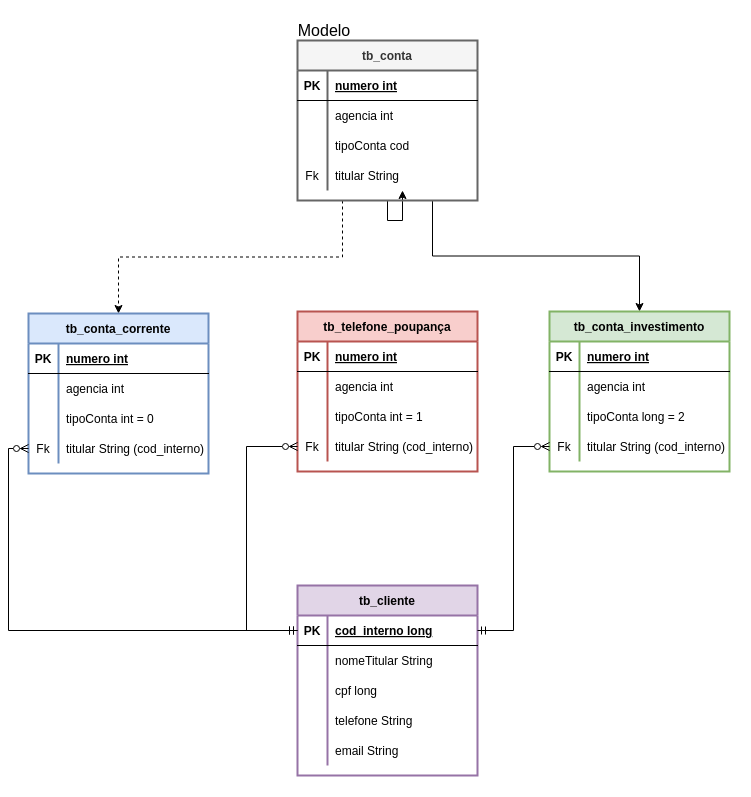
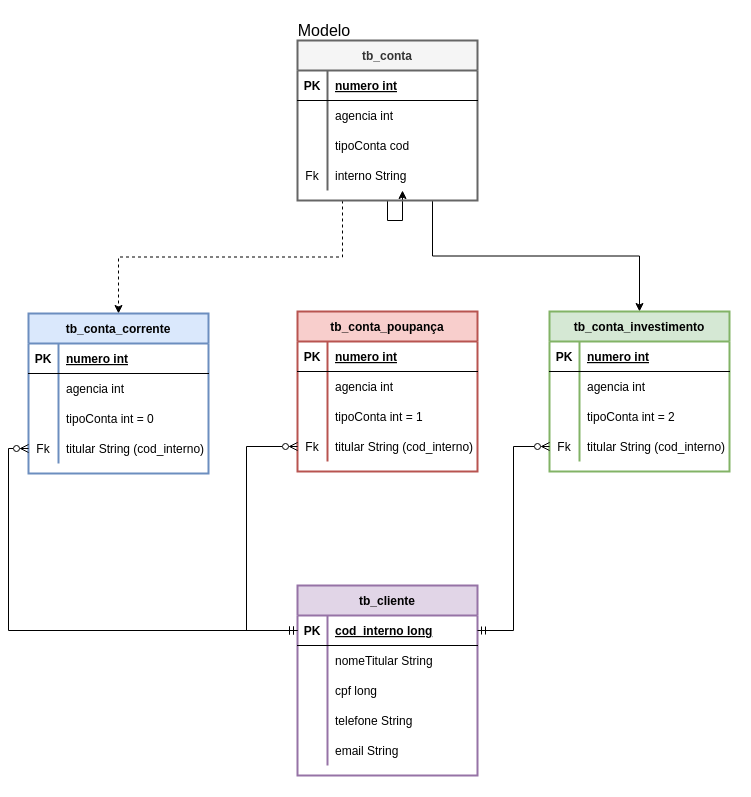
node "titular String": label "titular String" -> "interno String"
node "tb_telefone_poupança": label "tb_telefone_poupança" -> "tb_conta_poupança"
node "tipoConta long = 2": label "tipoConta long = 2" -> "tipoConta int = 2"
